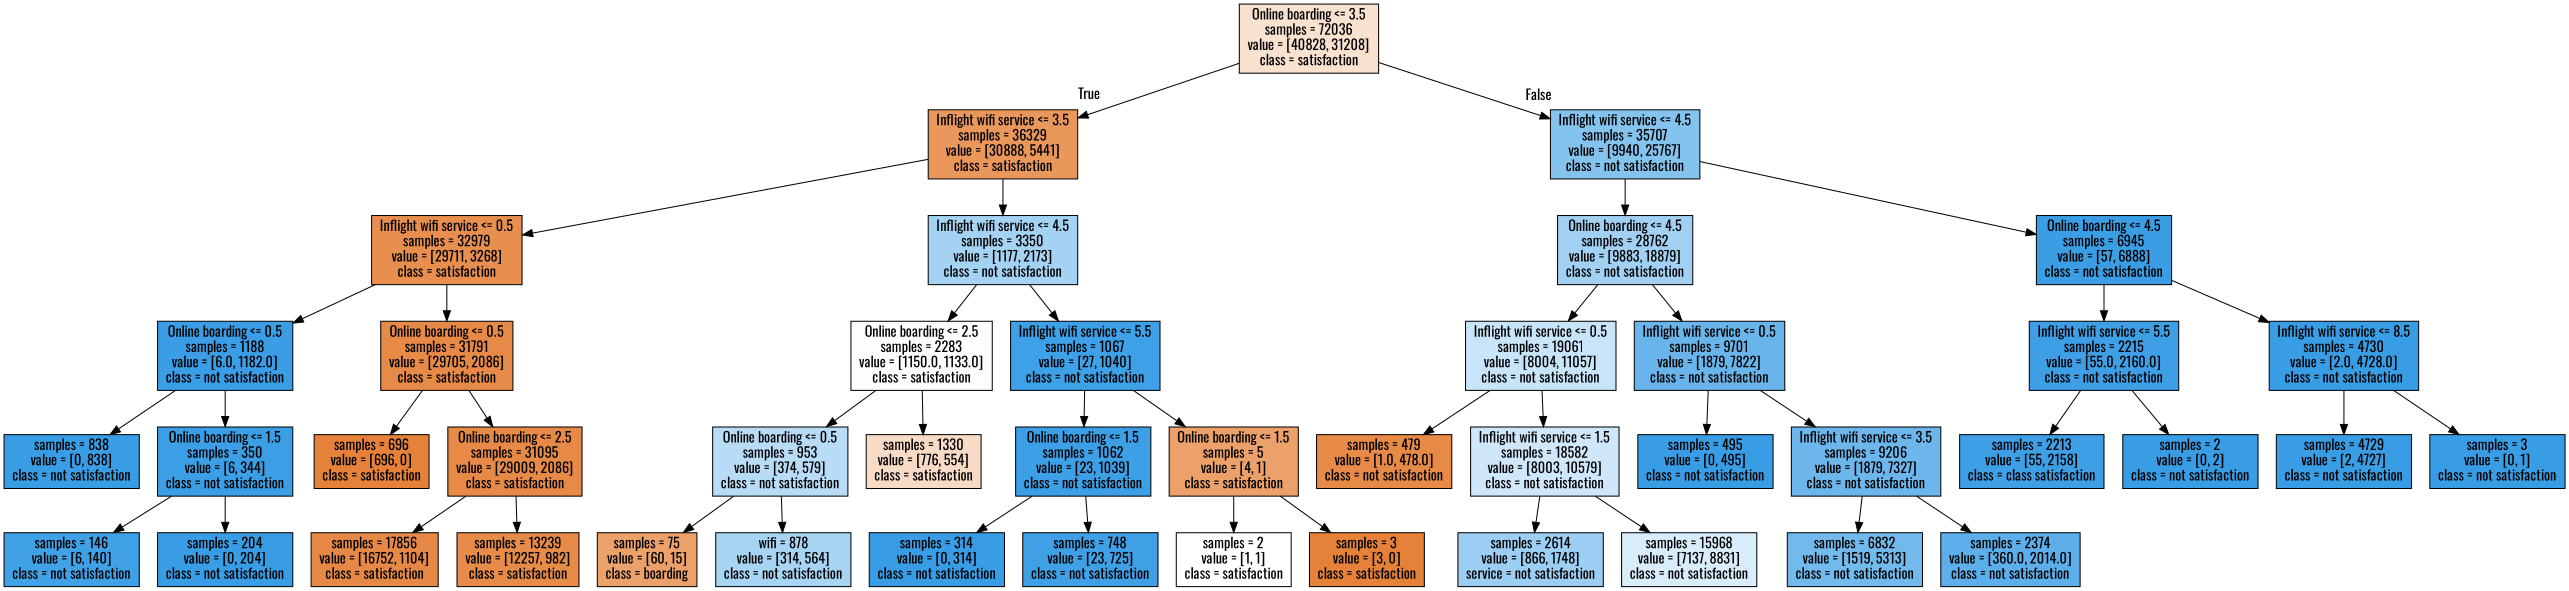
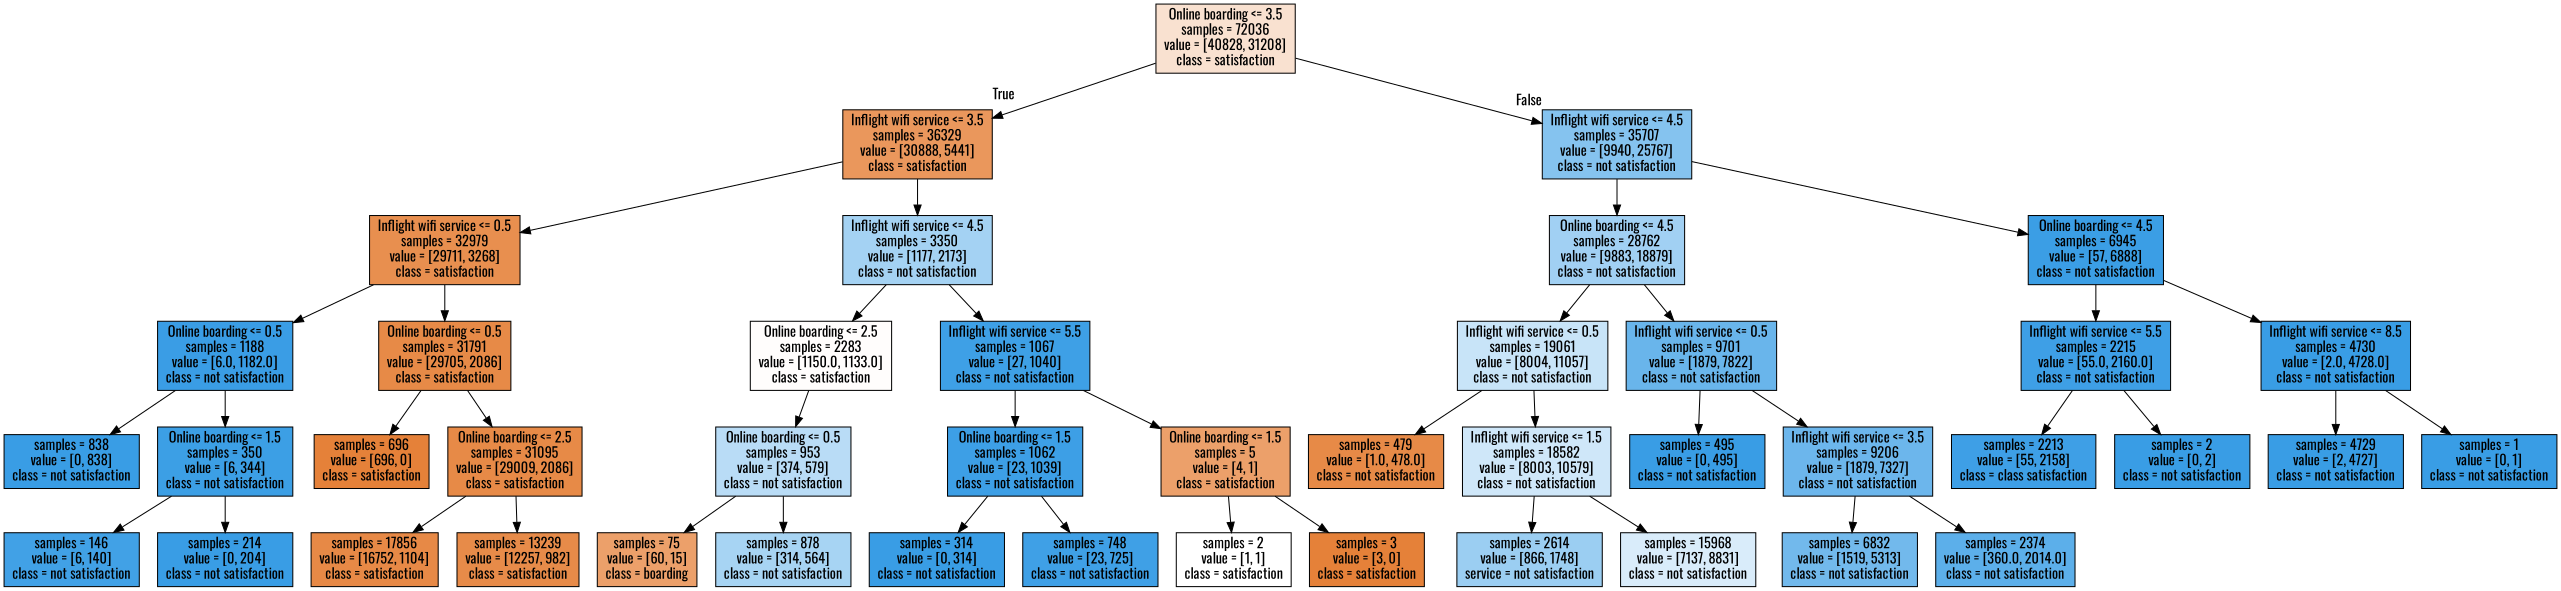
node "samples = 1330 value = [776, 554] class = satisfaction": removed
node "samples = 3 value = [0, 1] class = not satisfaction": label "samples = 3 value = [0, 1] class = not satisfaction" -> "samples = 1 value = [0, 1] class = not satisfaction"
node "samples = 204 value = [0, 204] class = not satisfaction": label "samples = 204 value = [0, 204] class = not satisfaction" -> "samples = 214 value = [0, 204] class = not satisfaction"
node "wifi = 878 value = [314, 564] class = not satisfaction": label "wifi = 878 value = [314, 564] class = not satisfaction" -> "samples = 878 value = [314, 564] class = not satisfaction"
